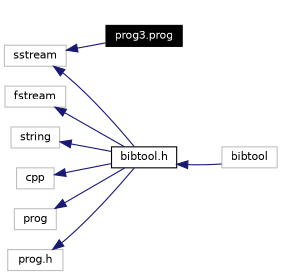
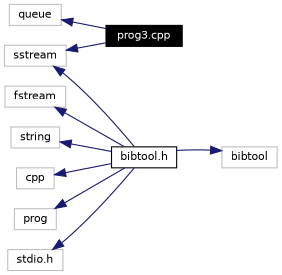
node "queue": added
node "prog3.prog": label "prog3.prog" -> "prog3.cpp"
edge "bibtool" -> "bibtool.h": reversed
node "prog.h": label "prog.h" -> "stdio.h"
